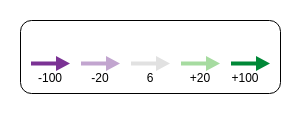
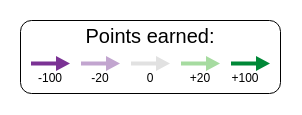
node "Points earned:": added
node "6": label "6" -> "0"
